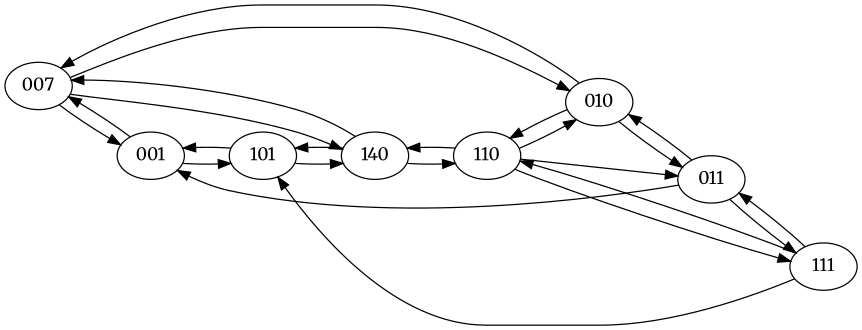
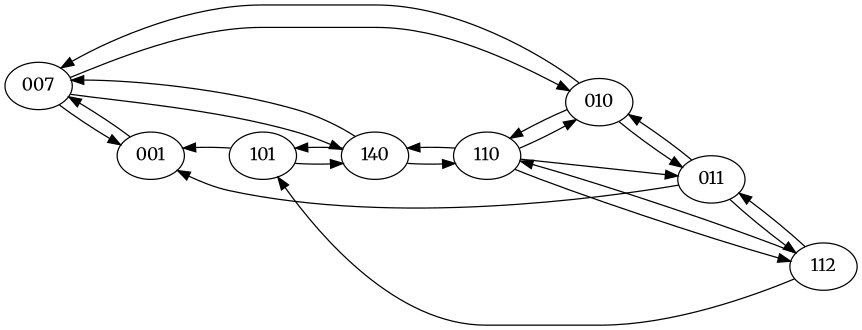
edge "001" -> "101": removed
node "111": label "111" -> "112"
